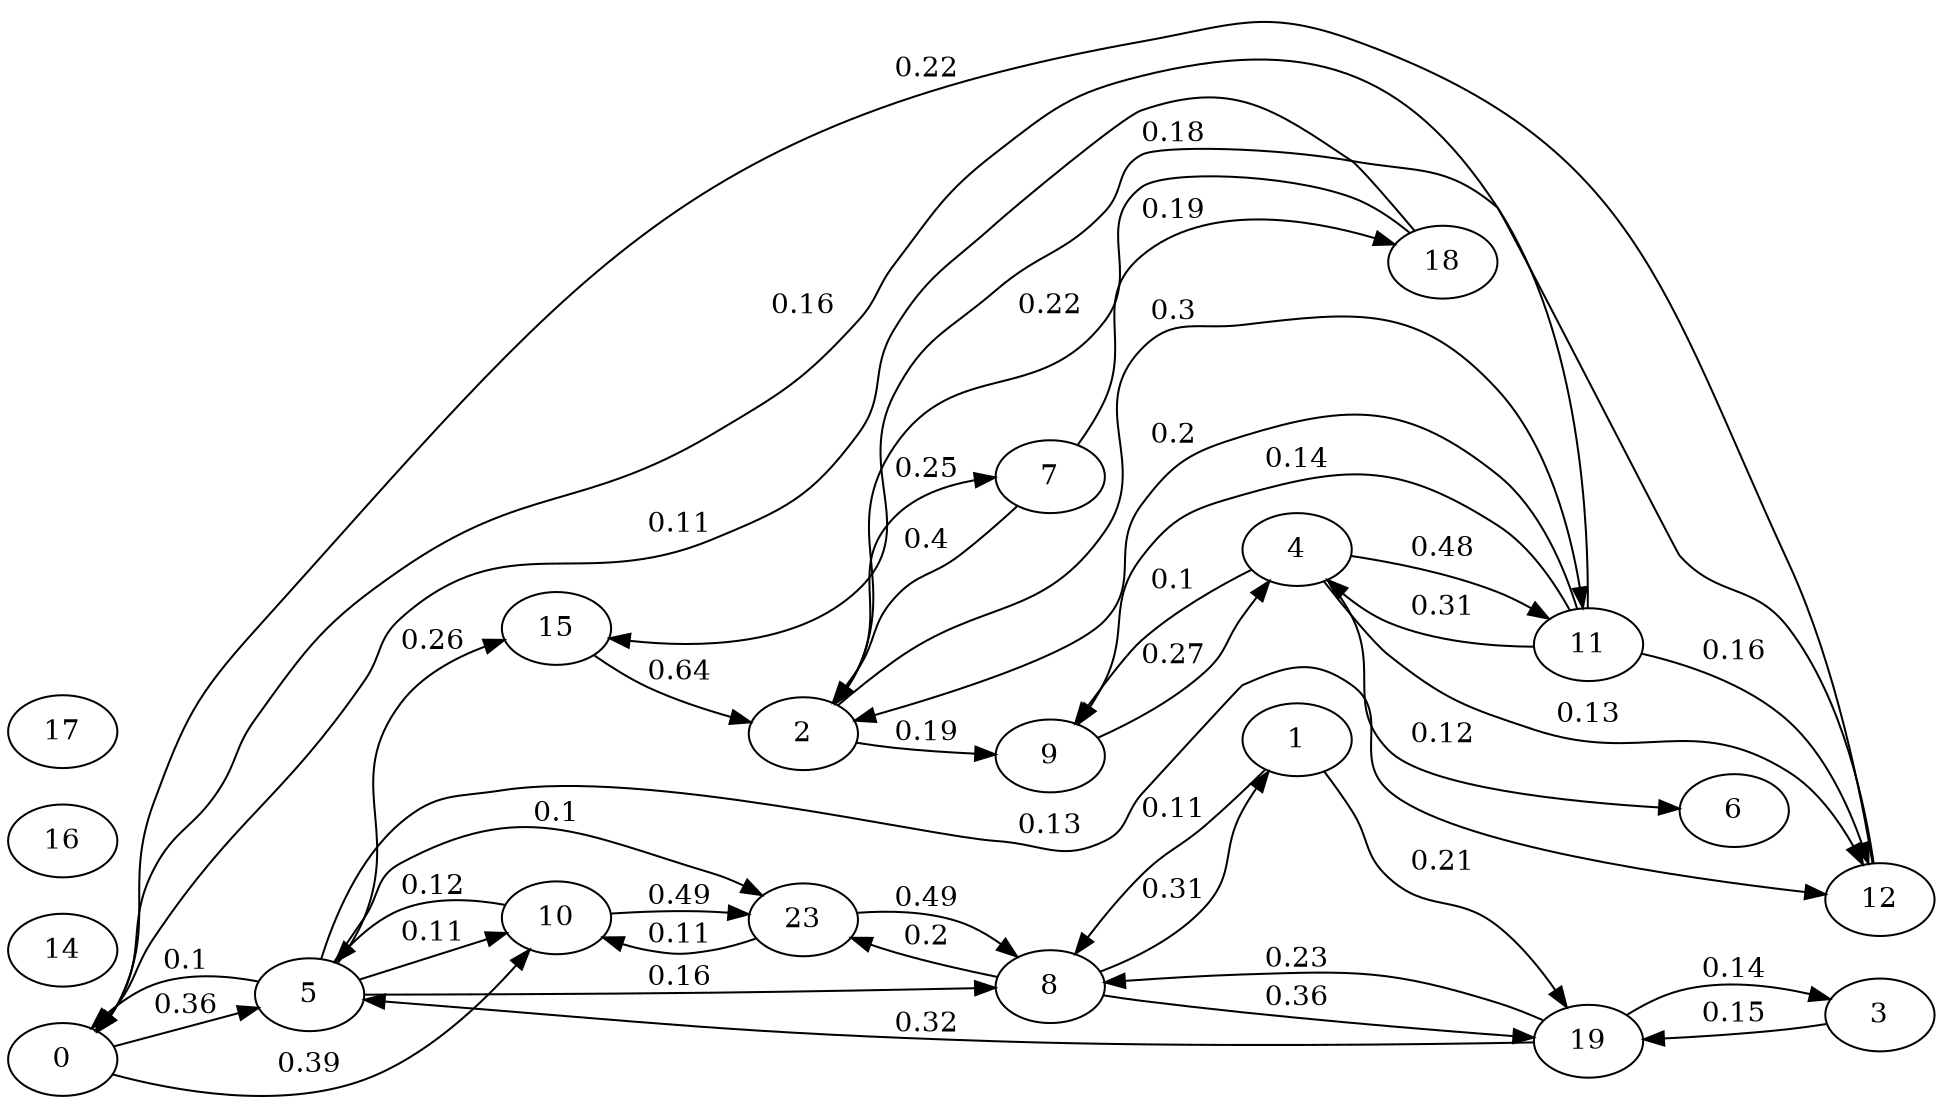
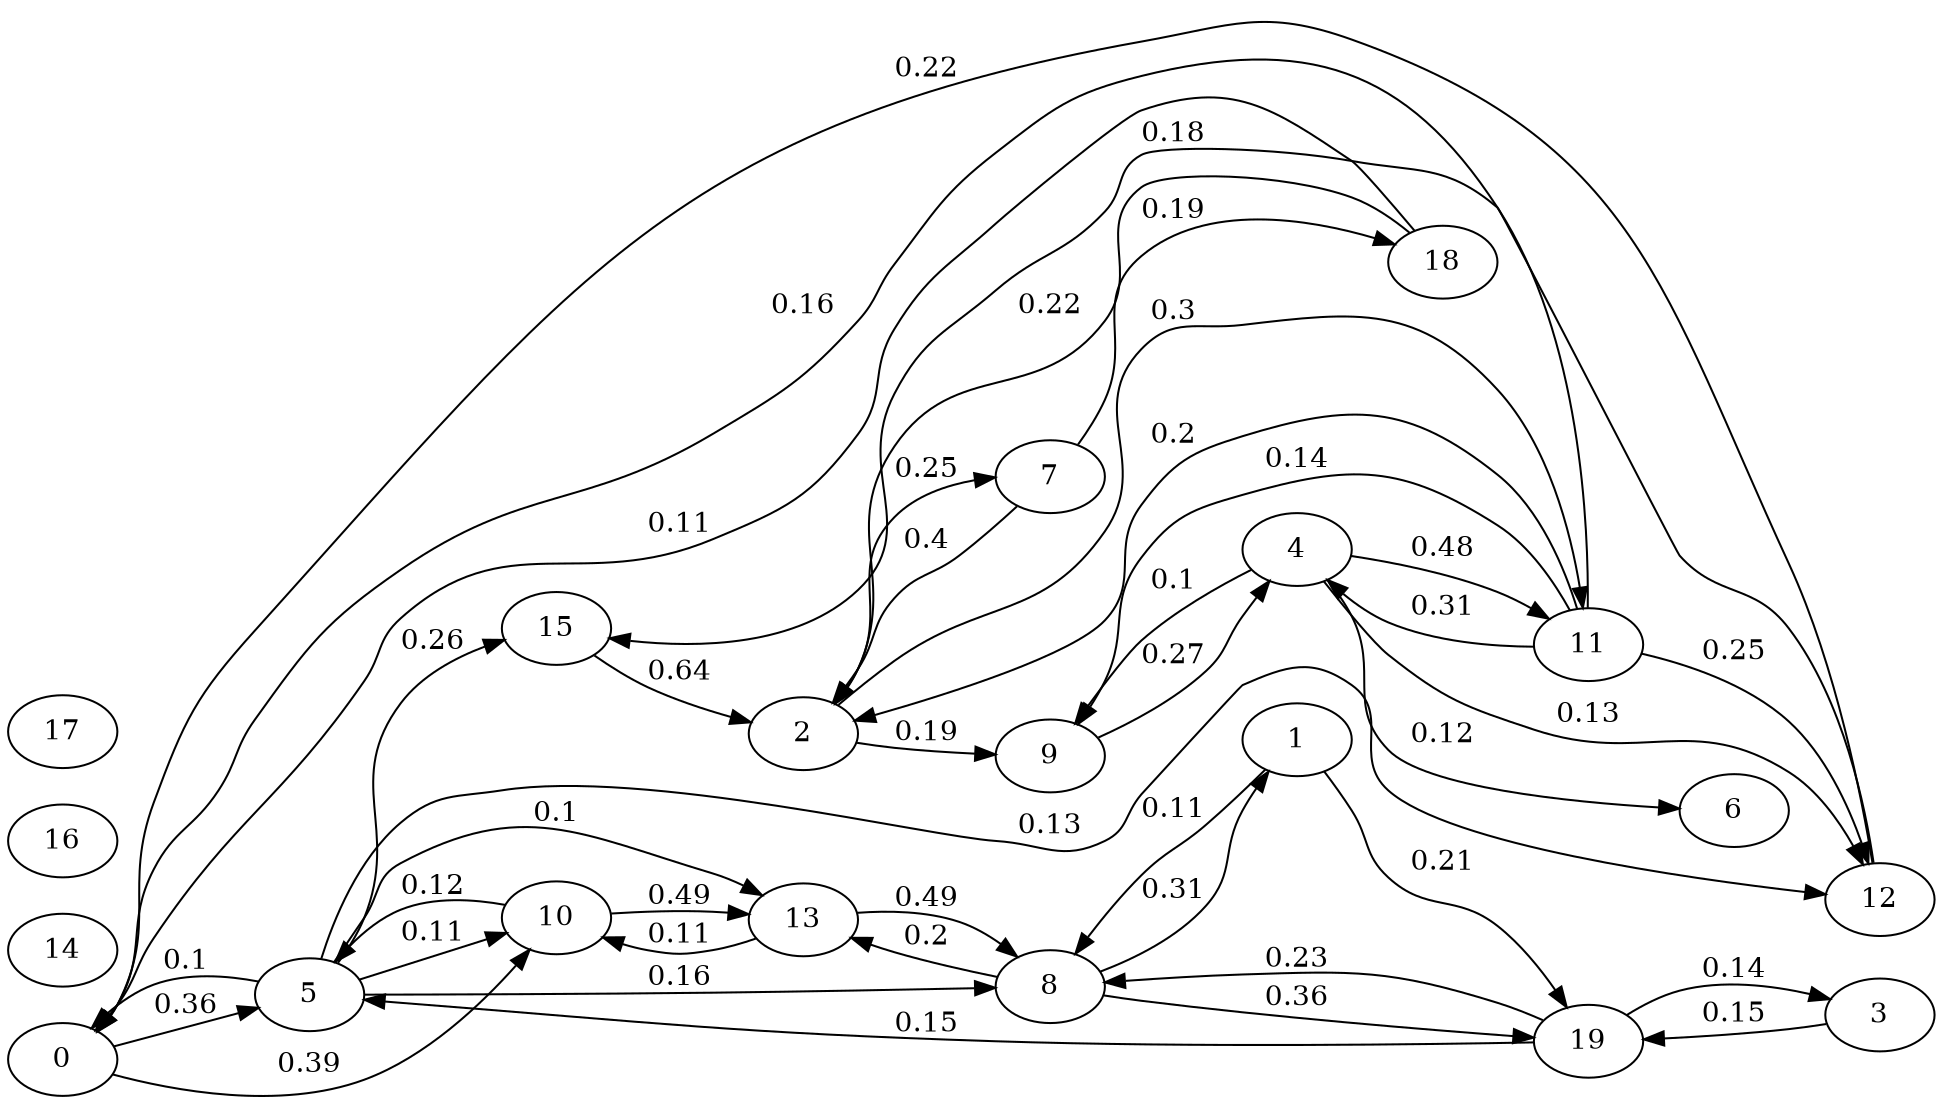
edge "11" -> "12": label "0.16" -> "0.25"
node "23": label "23" -> "13"
edge "19" -> "5": label "0.32" -> "0.15"
